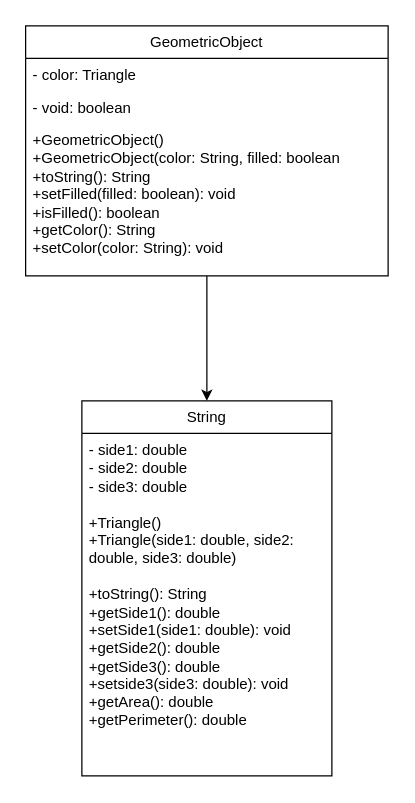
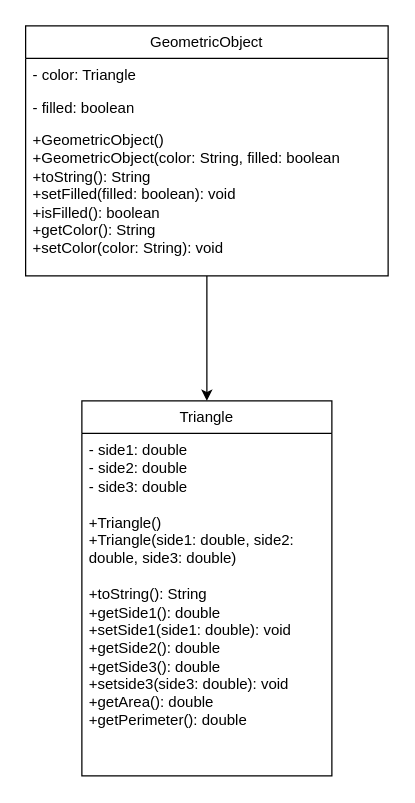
node "- void: boolean": label "- void: boolean" -> "- filled: boolean"
node "String": label "String" -> "Triangle"
